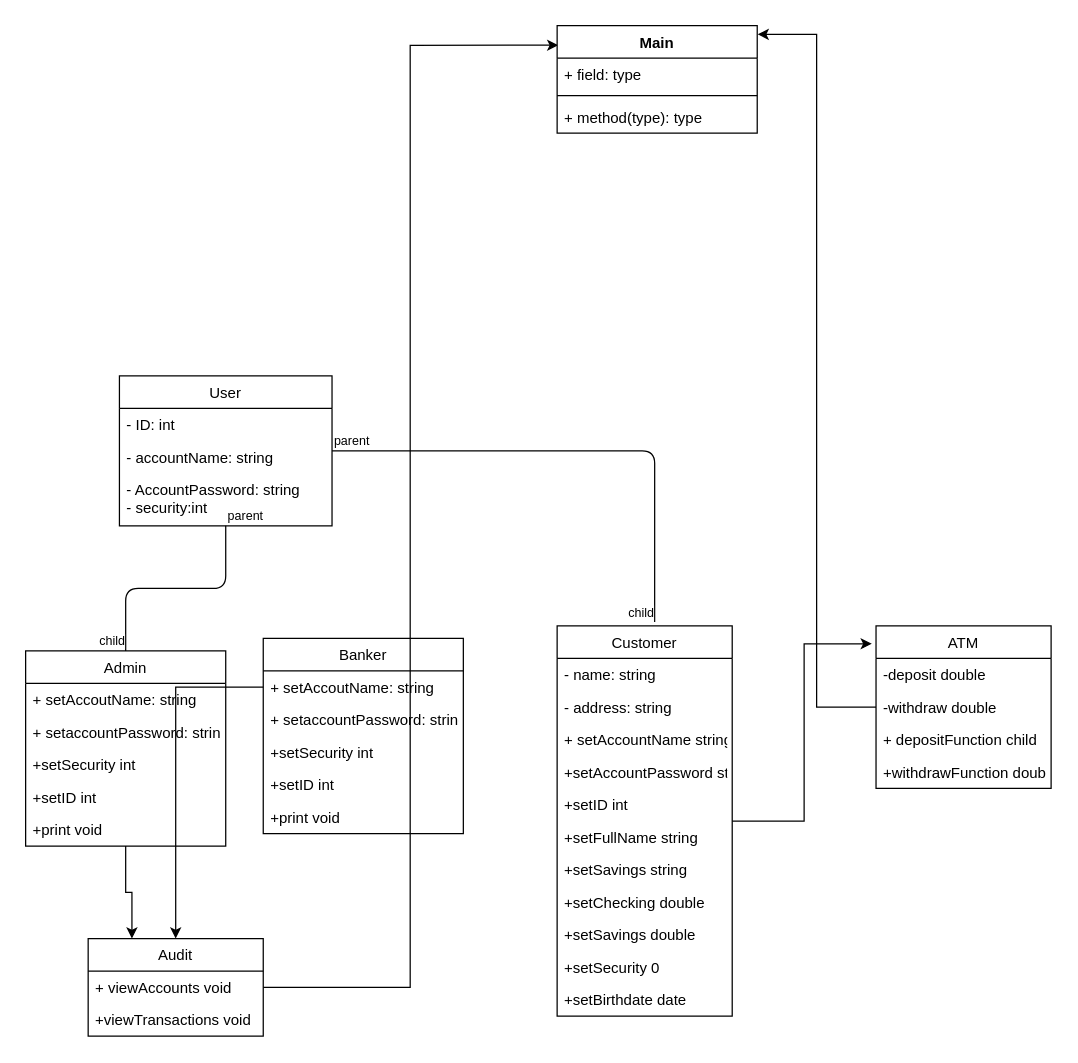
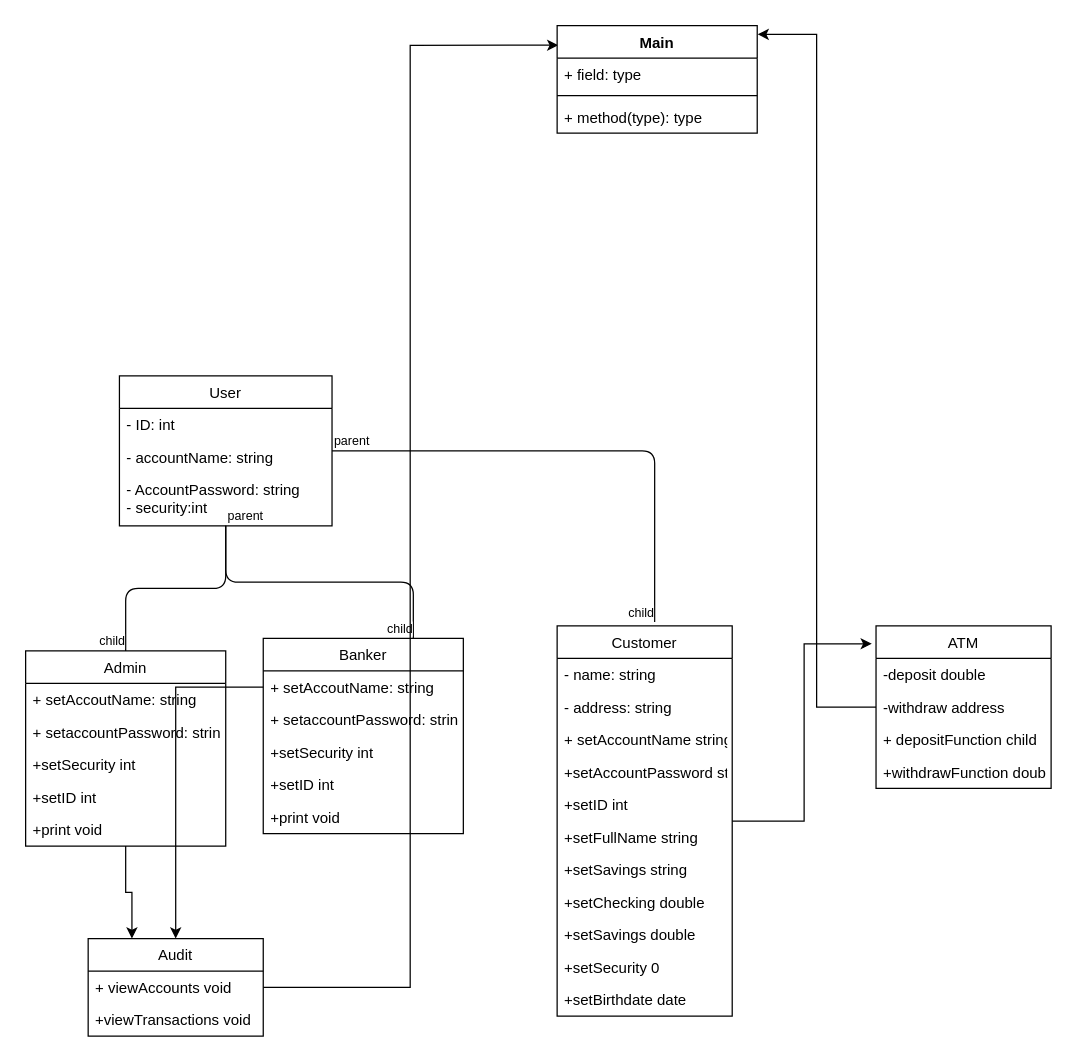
edge "User" -- "Banker": added, labels "parent", "child"
node "-withdraw double": label "-withdraw double" -> "-withdraw address"
